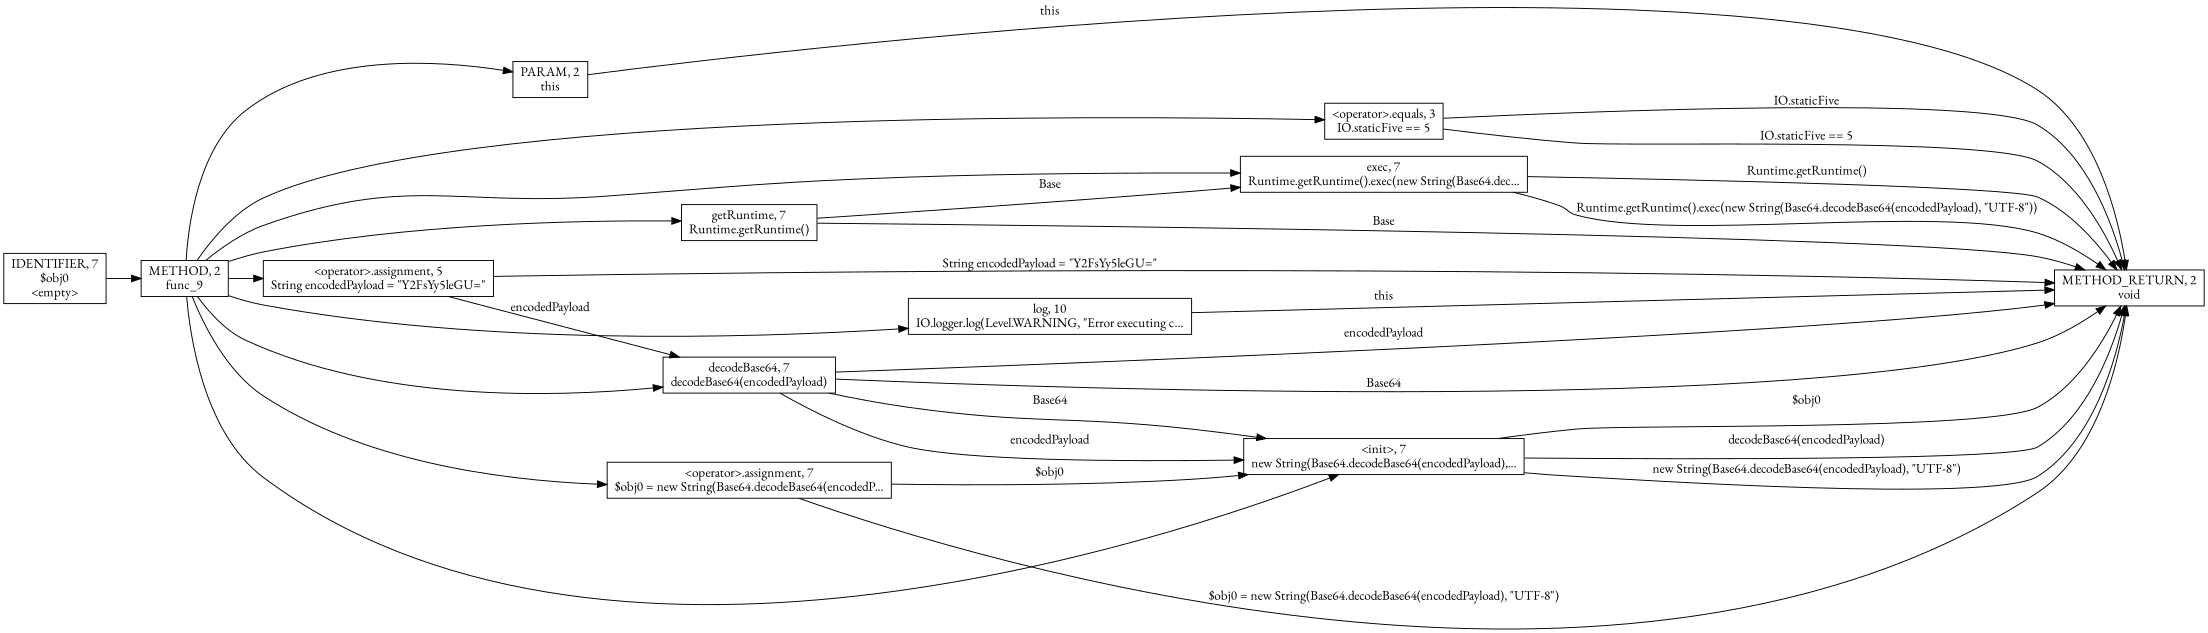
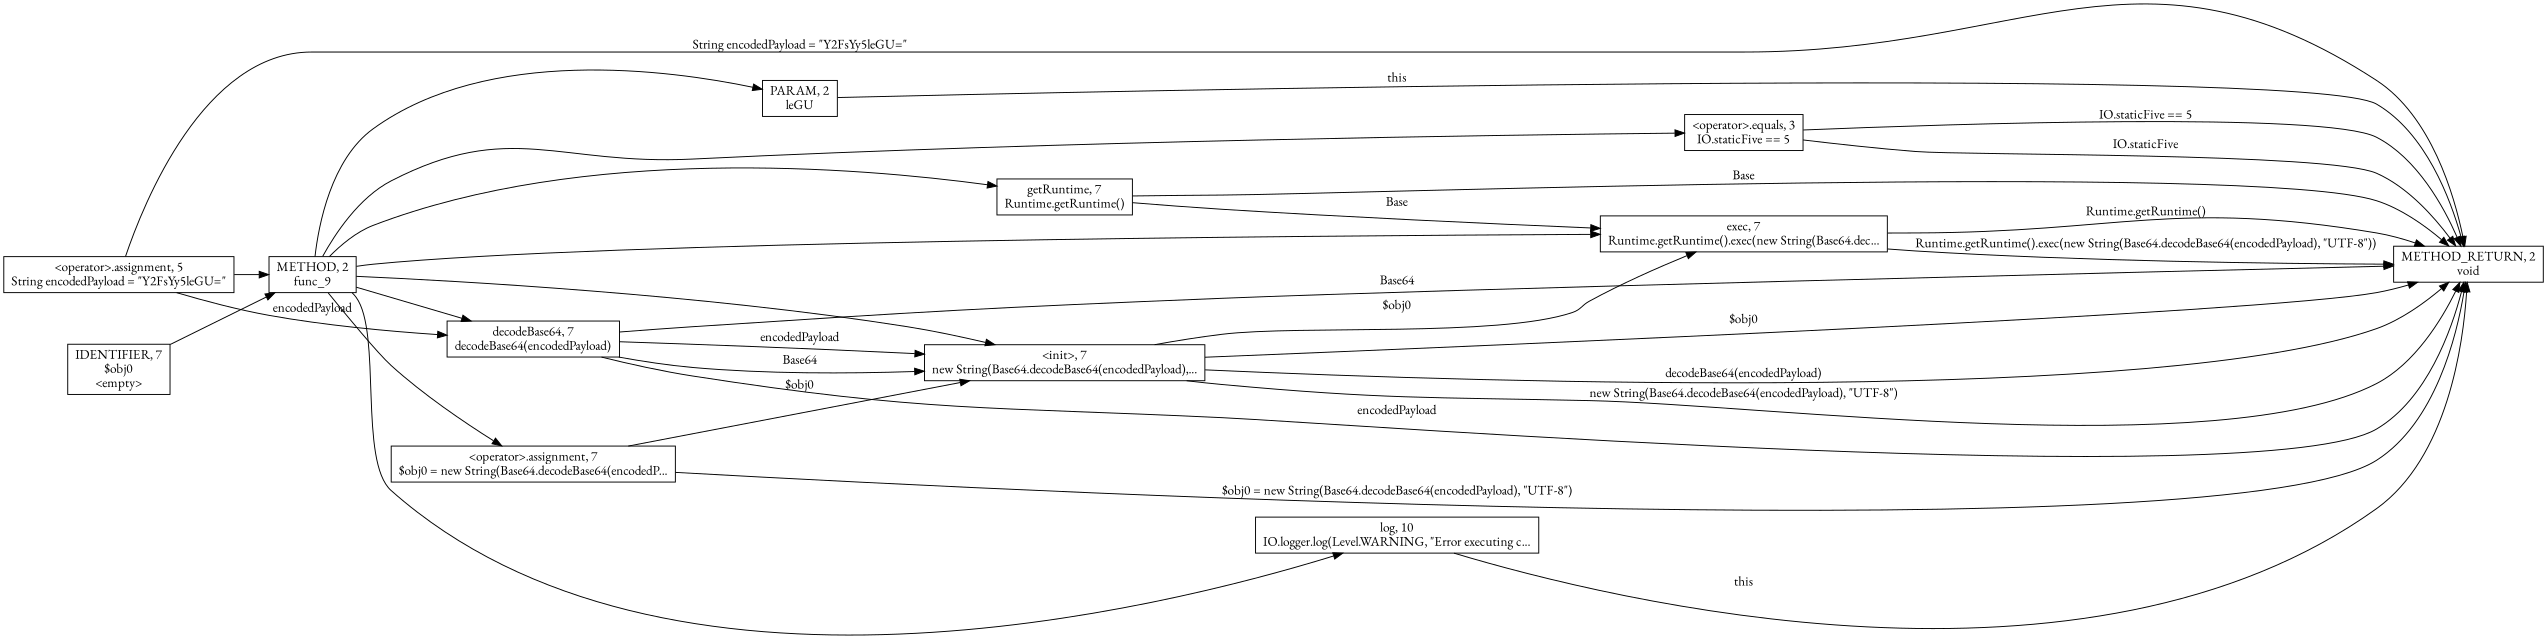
node "PARAM, 2": text "this" -> "leGU"
edge "METHOD, 2" -> "<operator>.assignment, 5": reversed
edge "<init>, 7" -> "exec, 7": added, label "$obj0"
